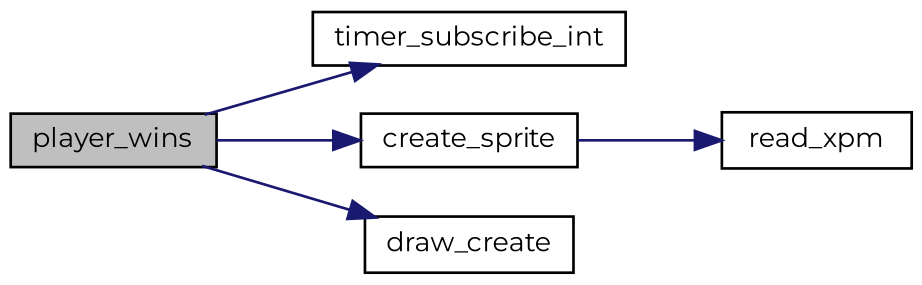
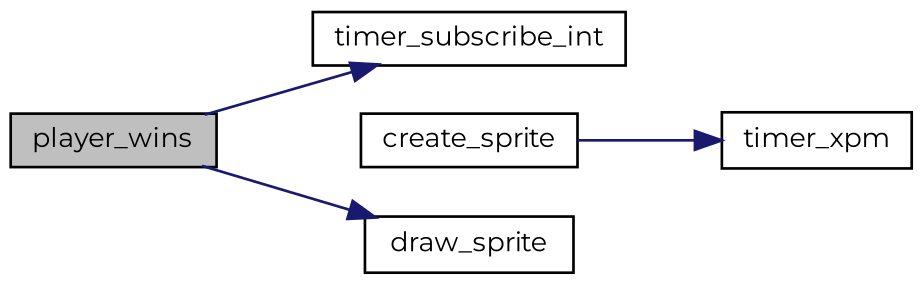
edge "player_wins" -> "create_sprite": removed
node "read_xpm": label "read_xpm" -> "timer_xpm"
node "draw_create": label "draw_create" -> "draw_sprite"
